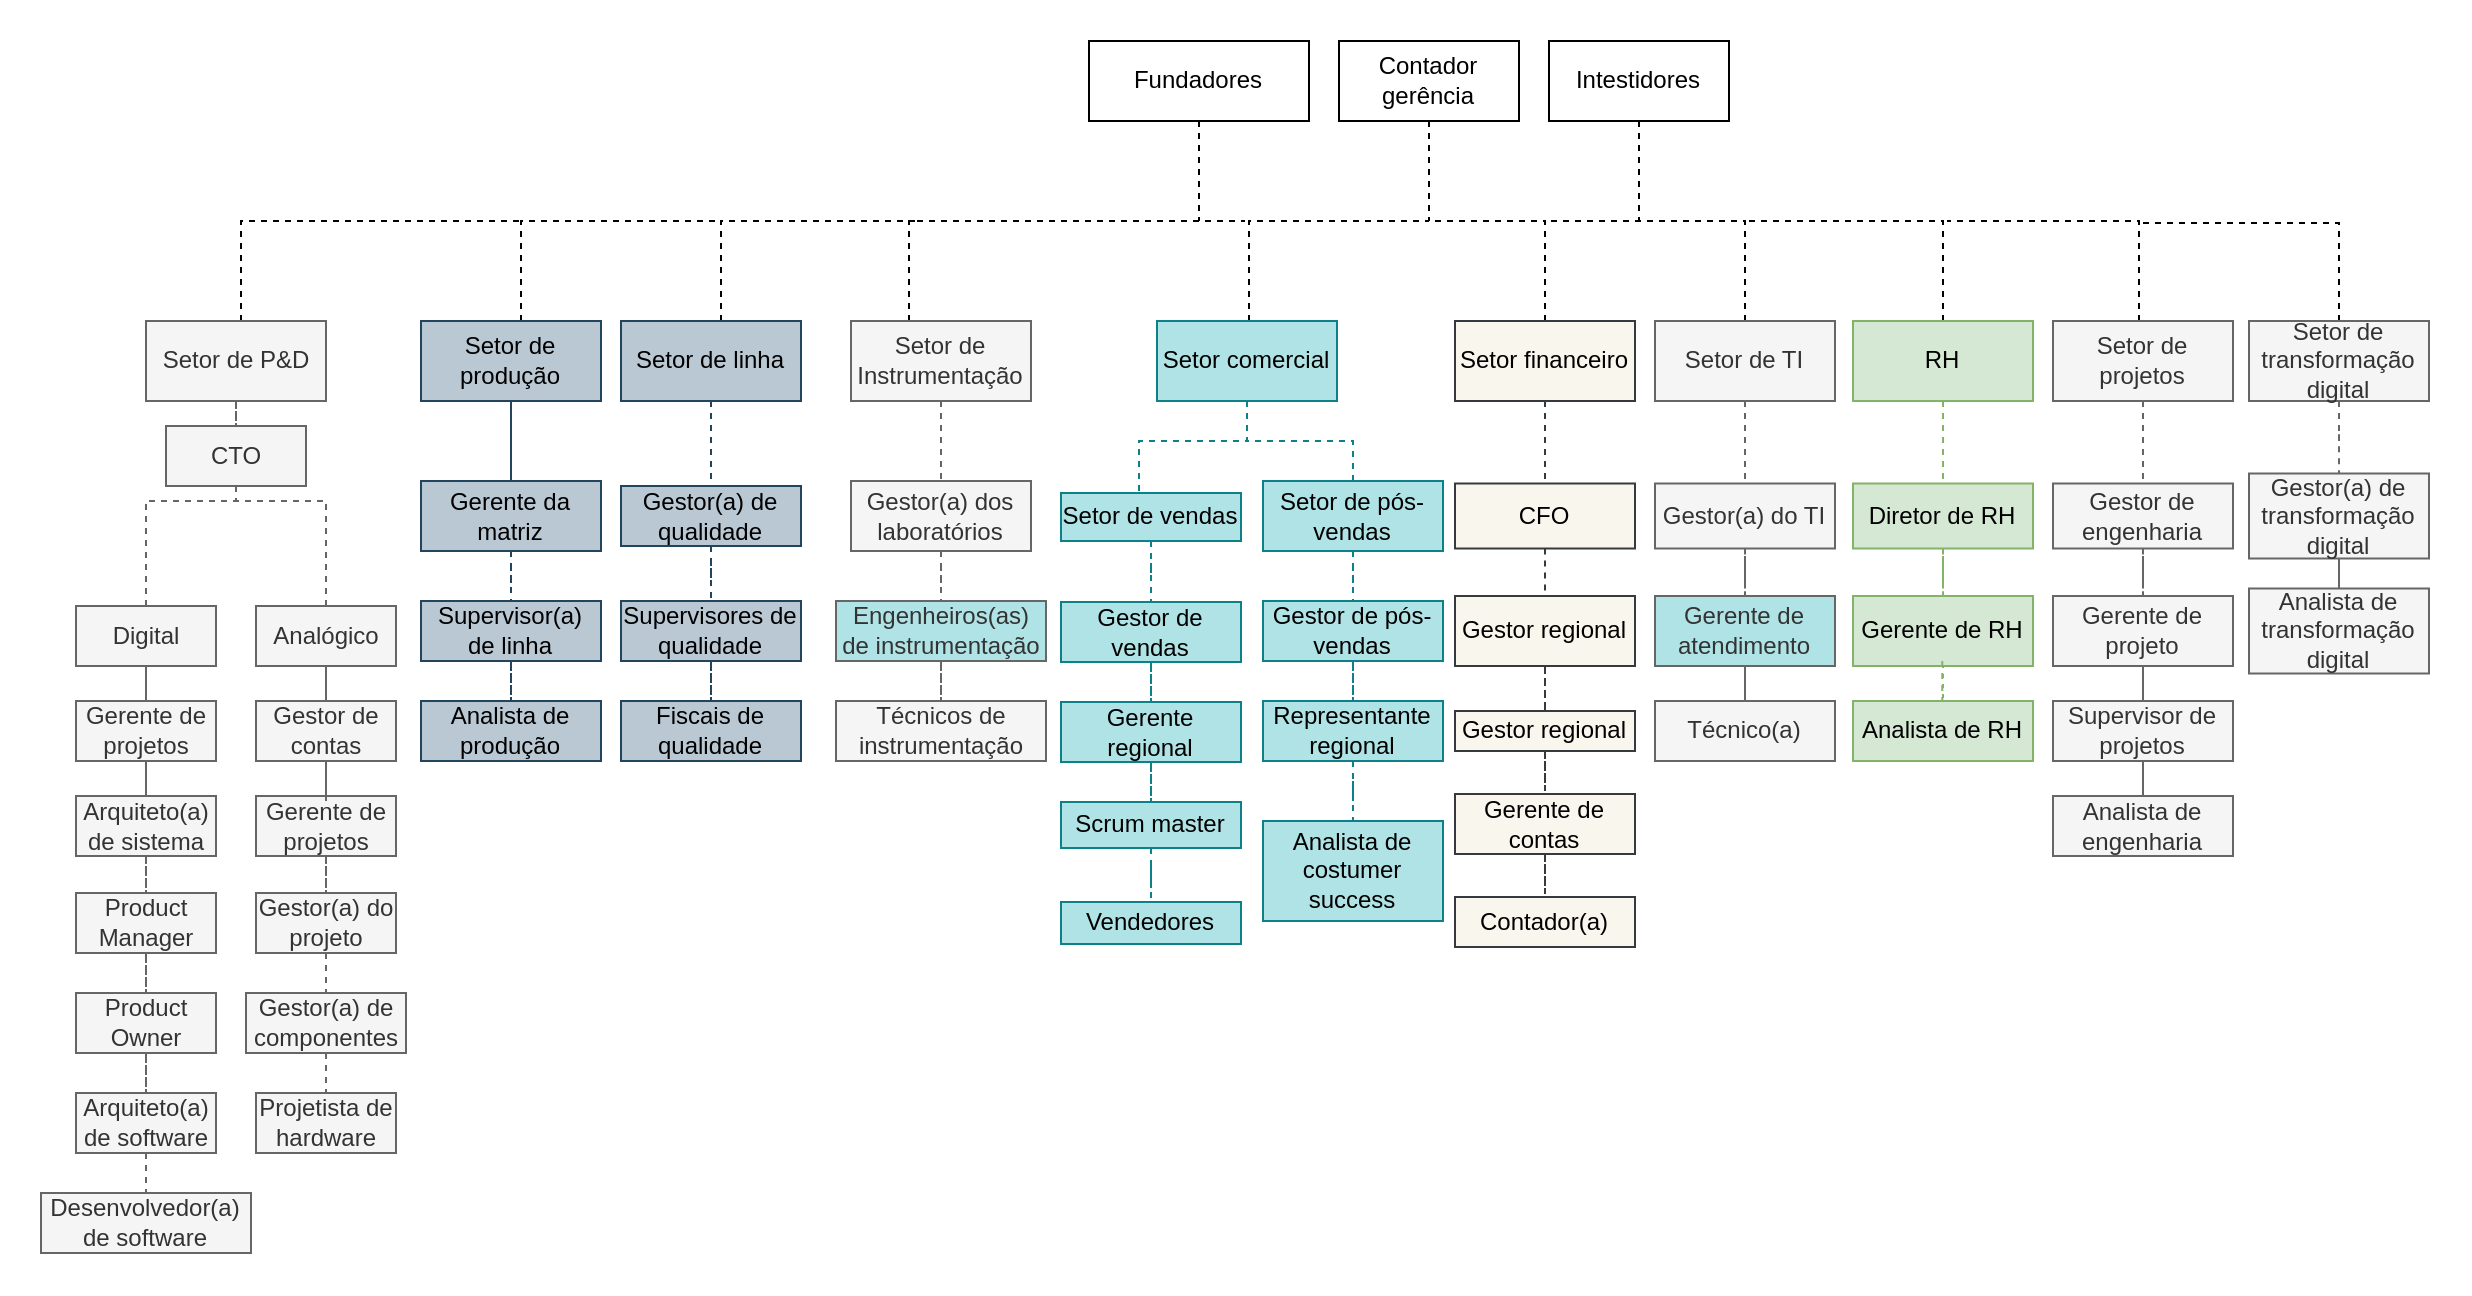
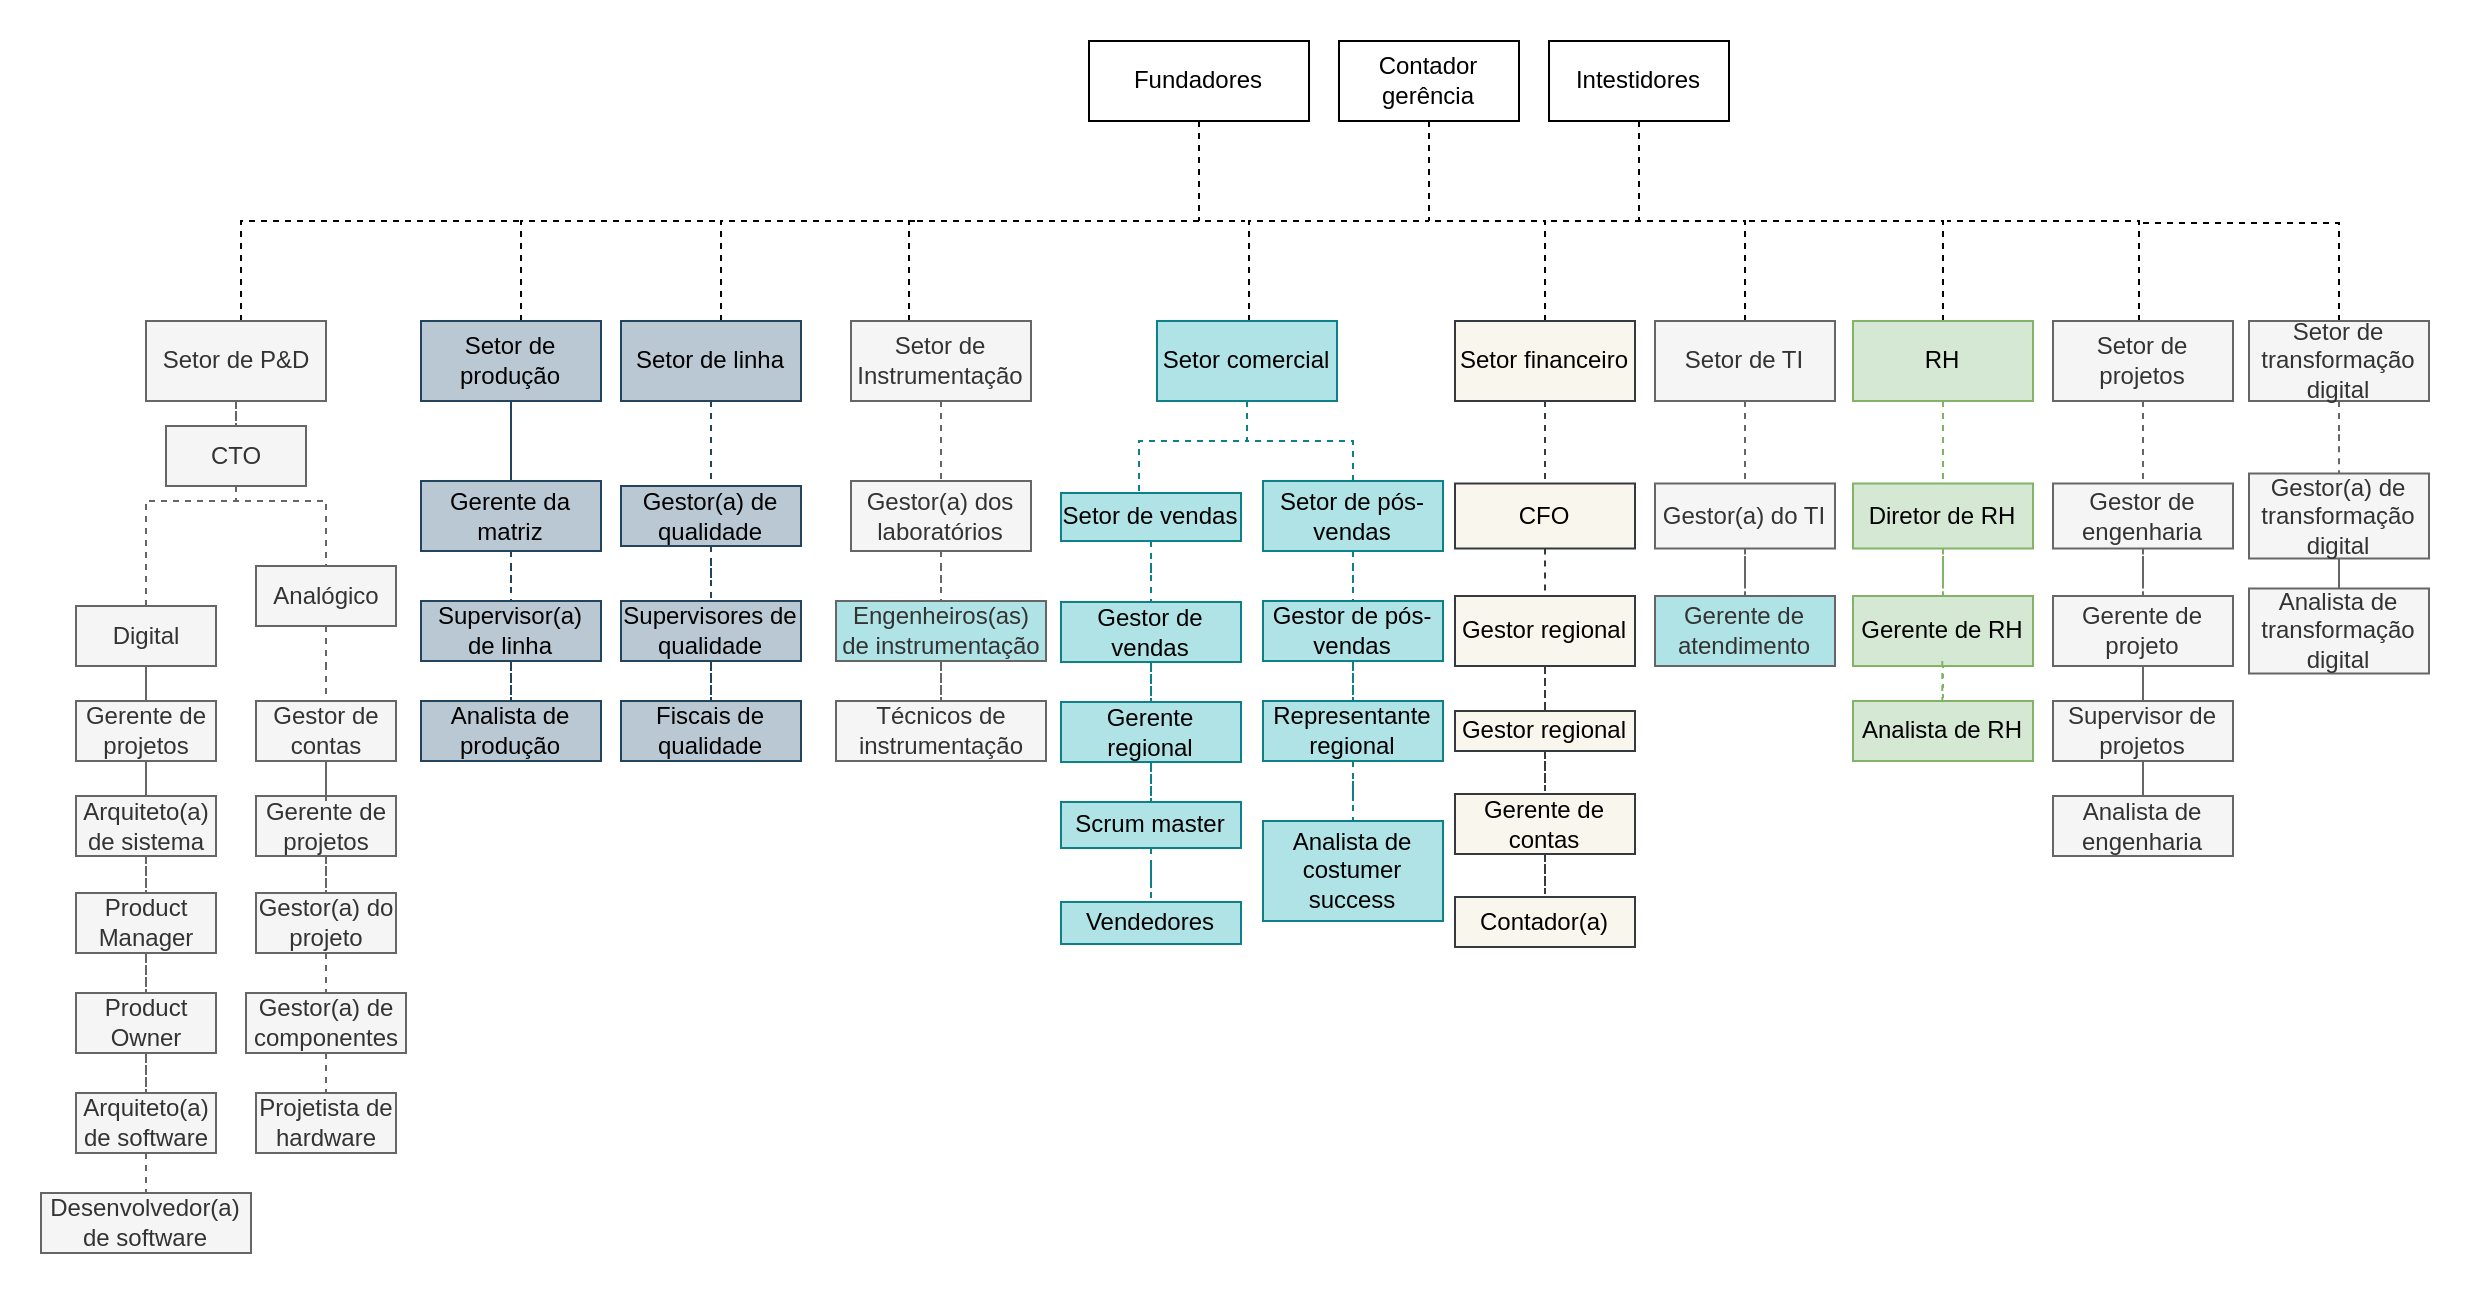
node "Analógico": moved (326, 636) -> (326, 596)
edge "Gerente de atendimento" -- "Técnico(a)": removed
node "Técnico(a)": removed
